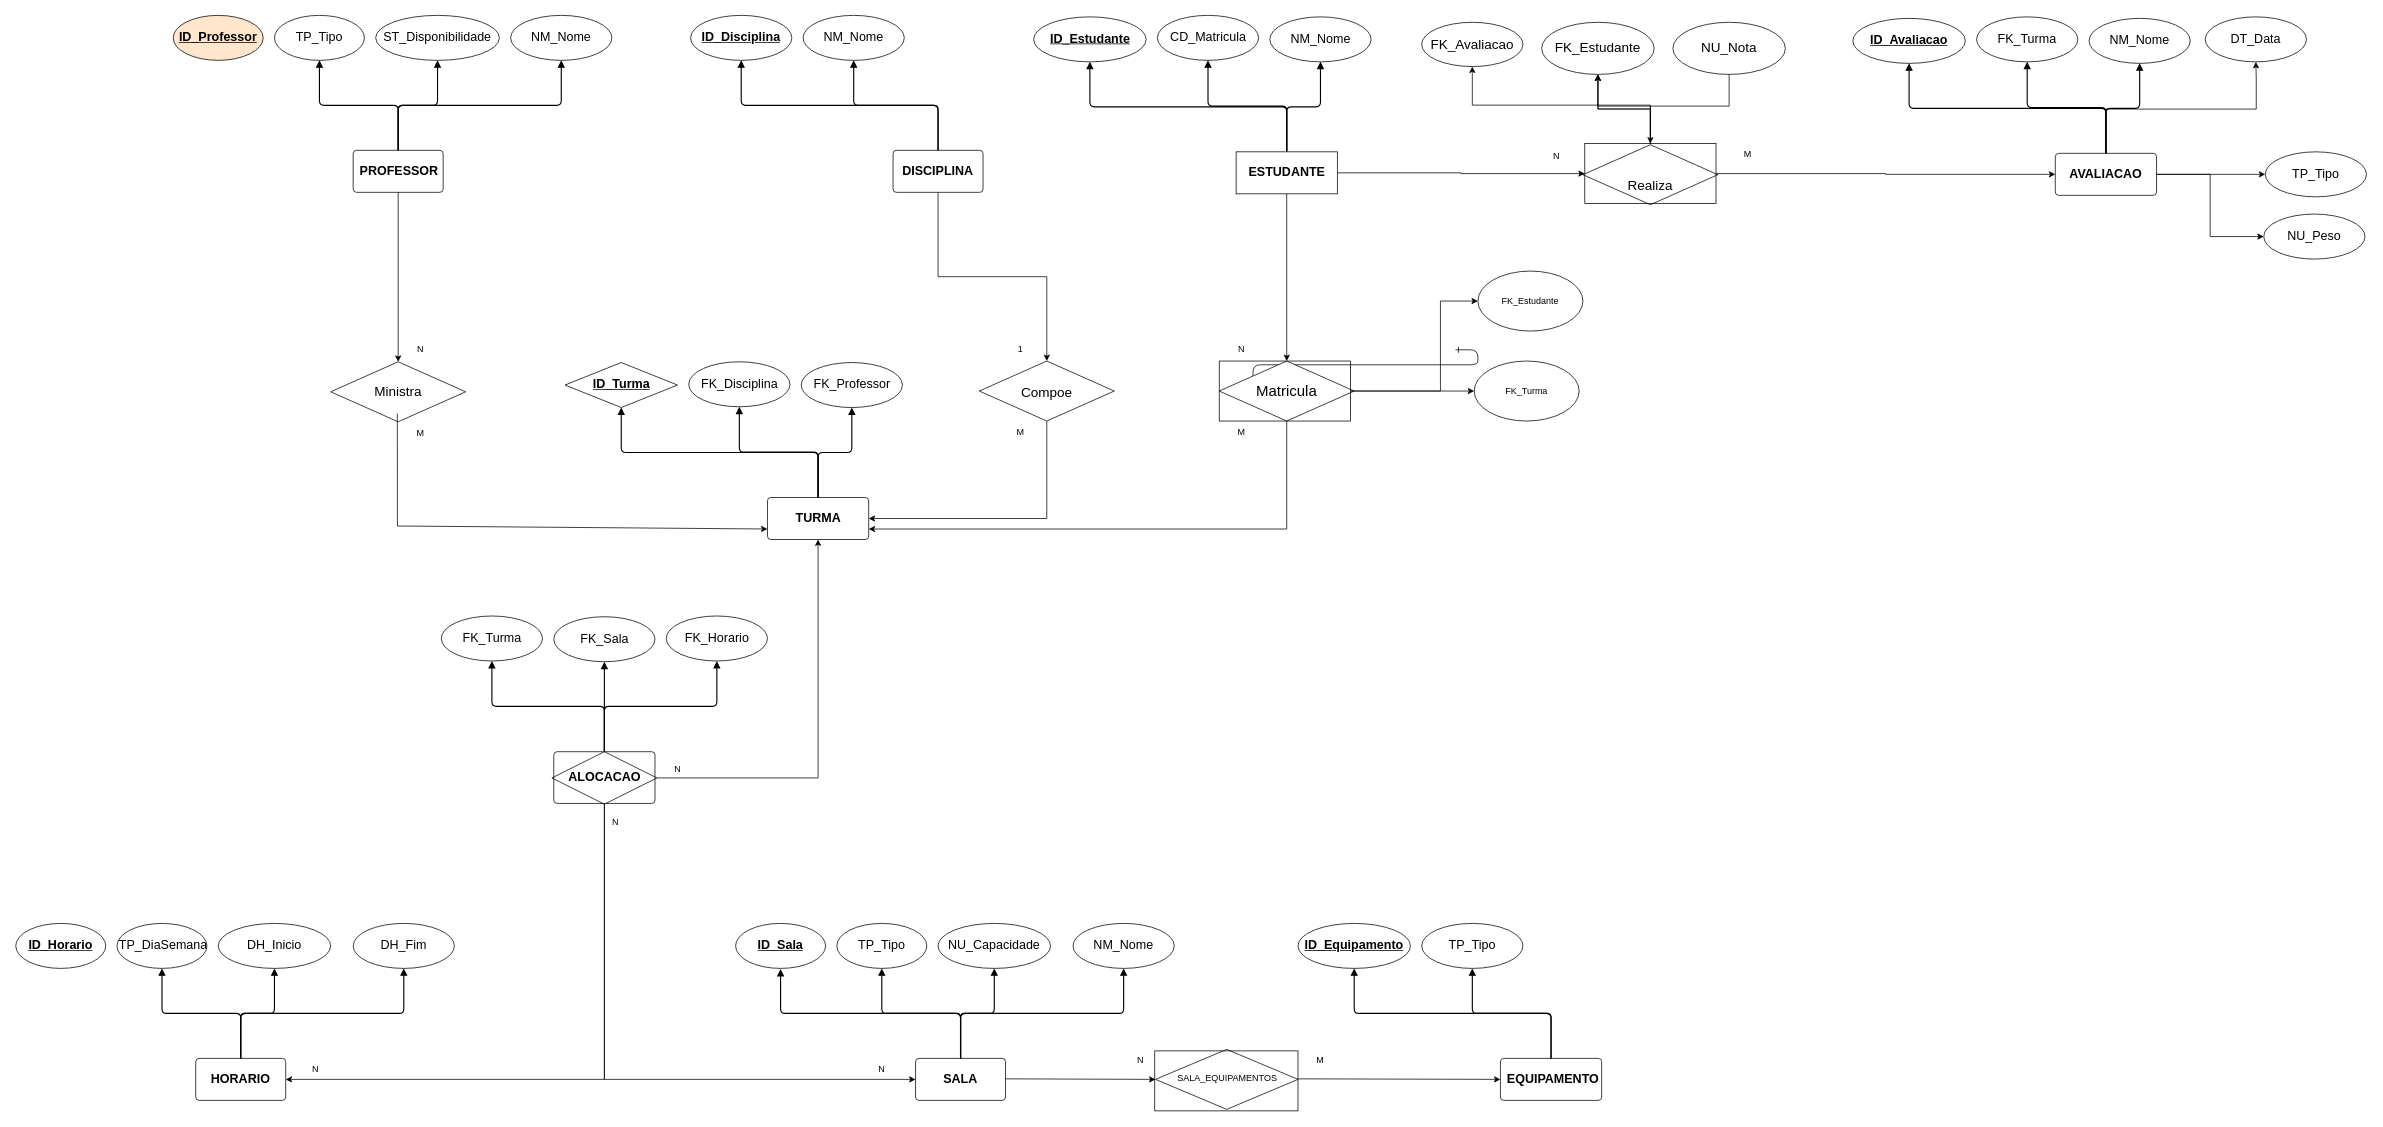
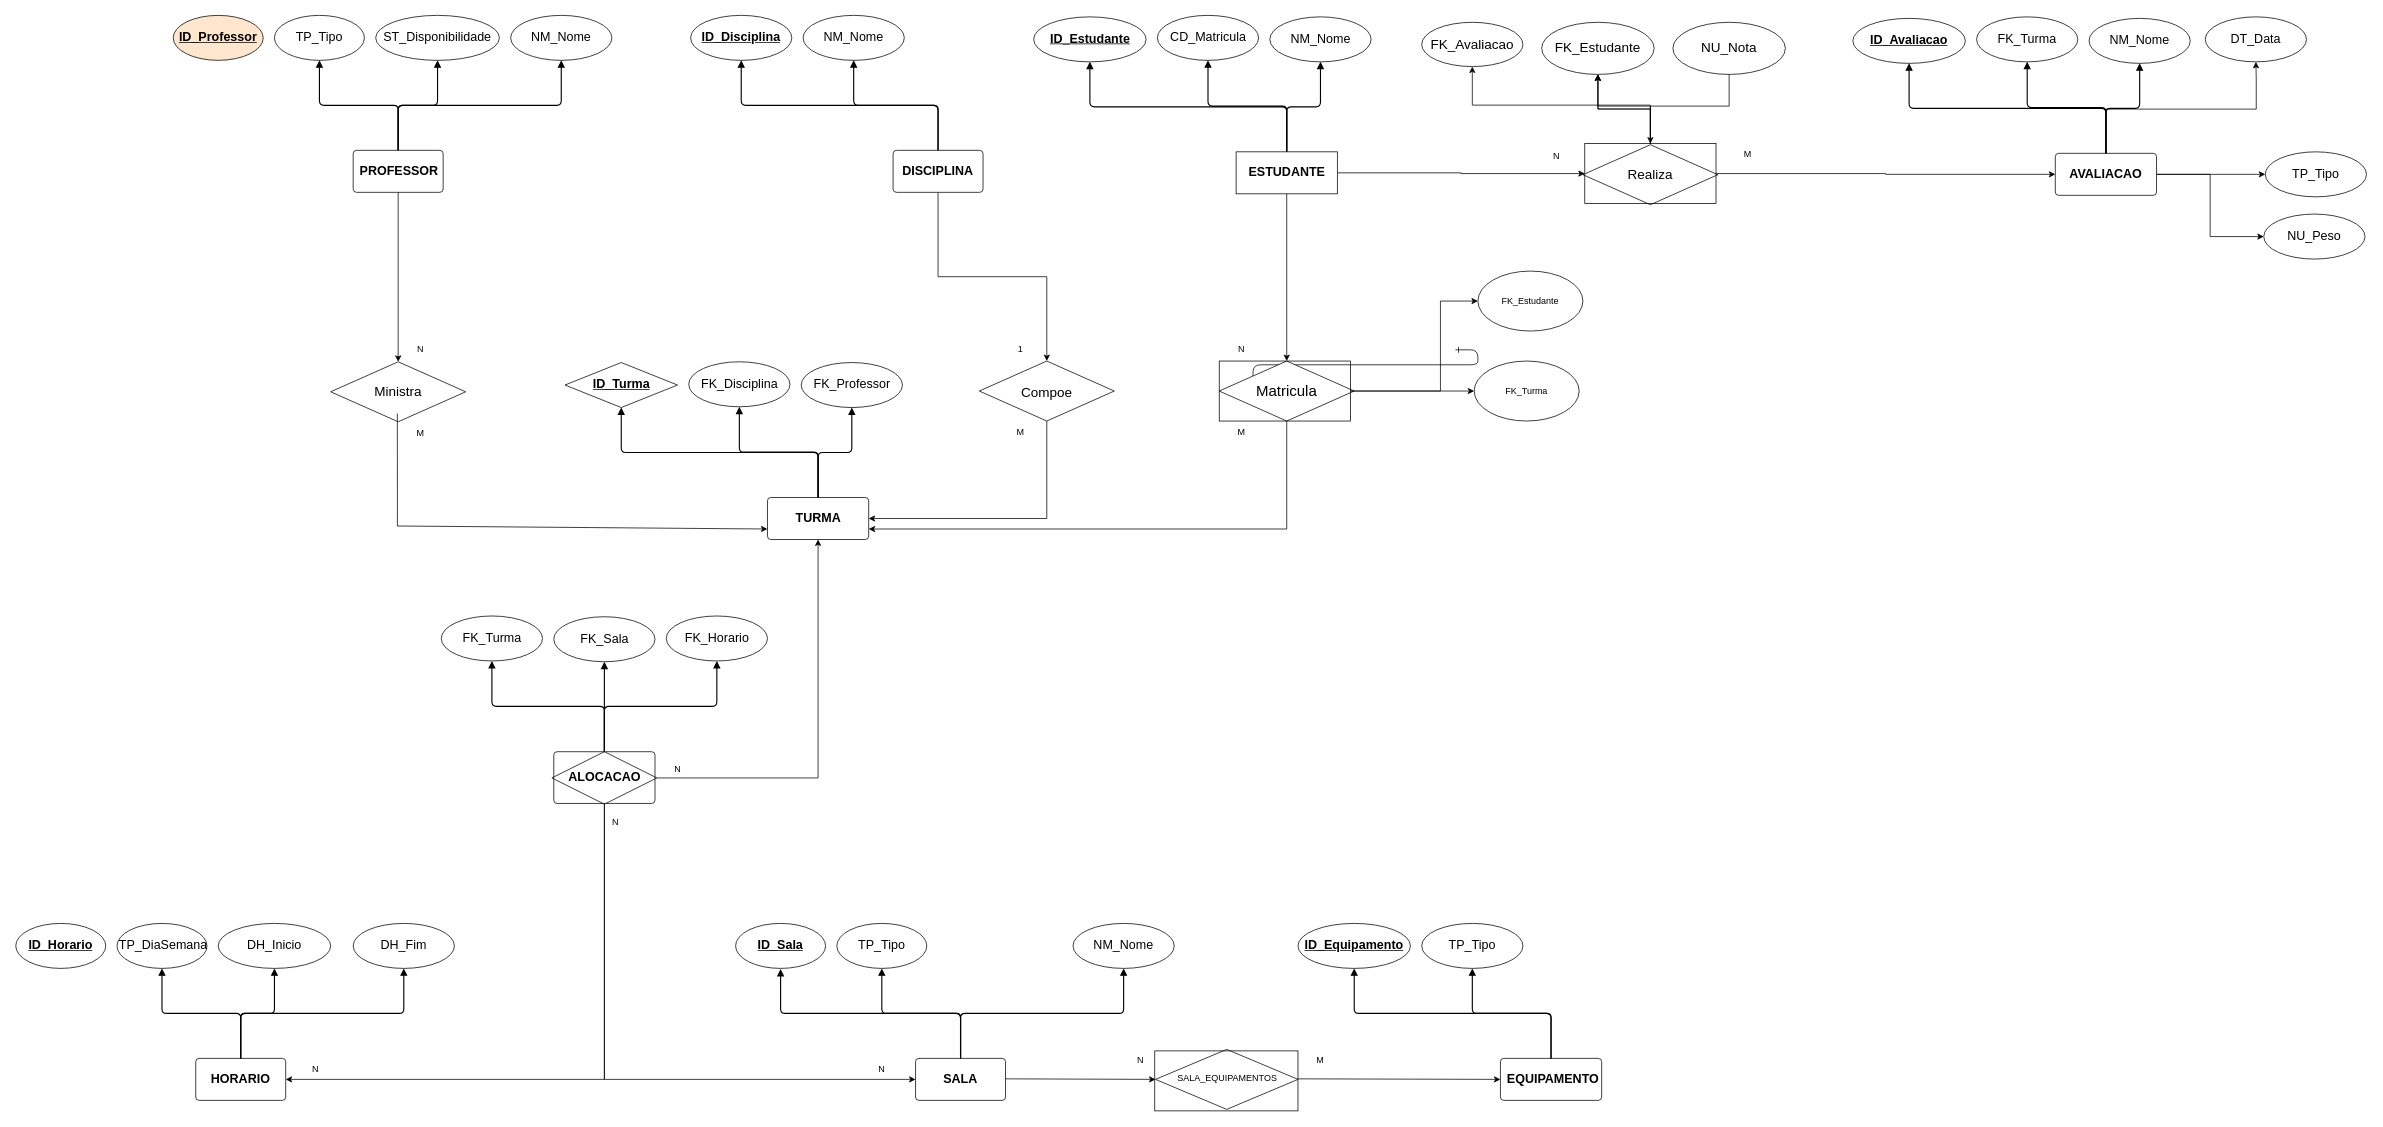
node "Realiza": moved (1650, 186) -> (1650, 175)
node "NU_Capacidade": removed
edge "SALA" -> "NU_Capacidade": removed
